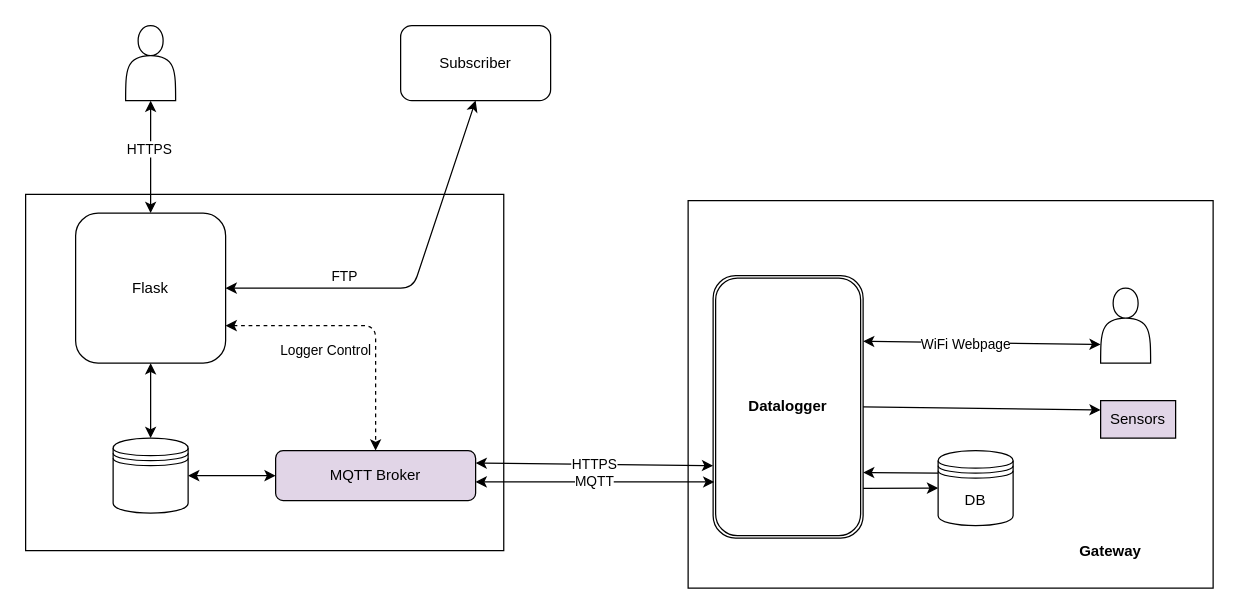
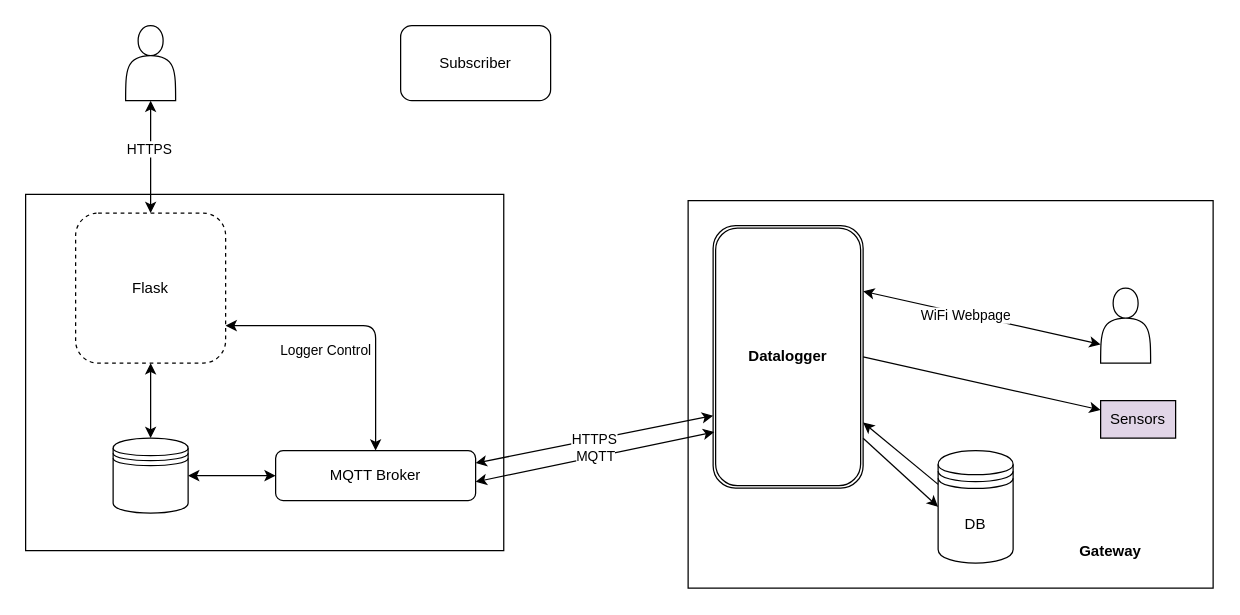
edge "Subscriber" -- "Flask": removed, label "FTP"
node "Flask": style solid -> dashed
edge "Flask" -- "MQTT Broker": style dashed -> solid
node "Datalogger": moved (788, 407) -> (788, 357)
node "MQTT Broker": fillcolor #e1d5e7 -> #ffffff
node "DB": size 75x75 -> 75x113
